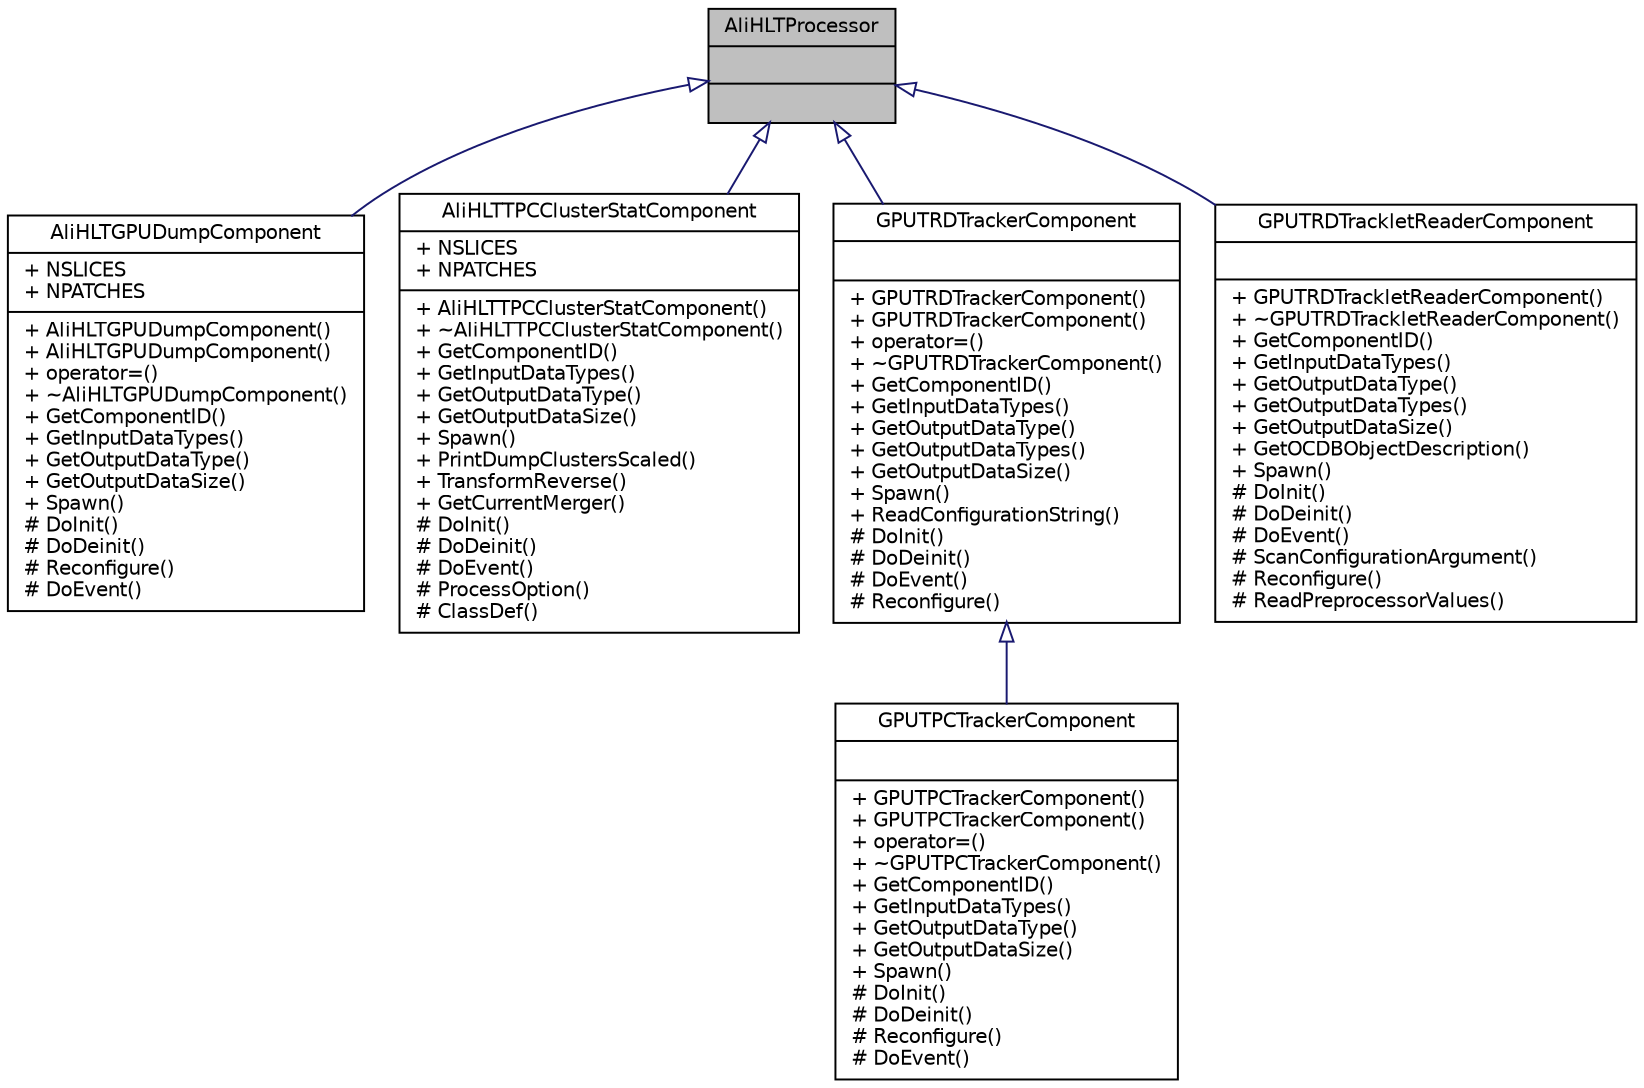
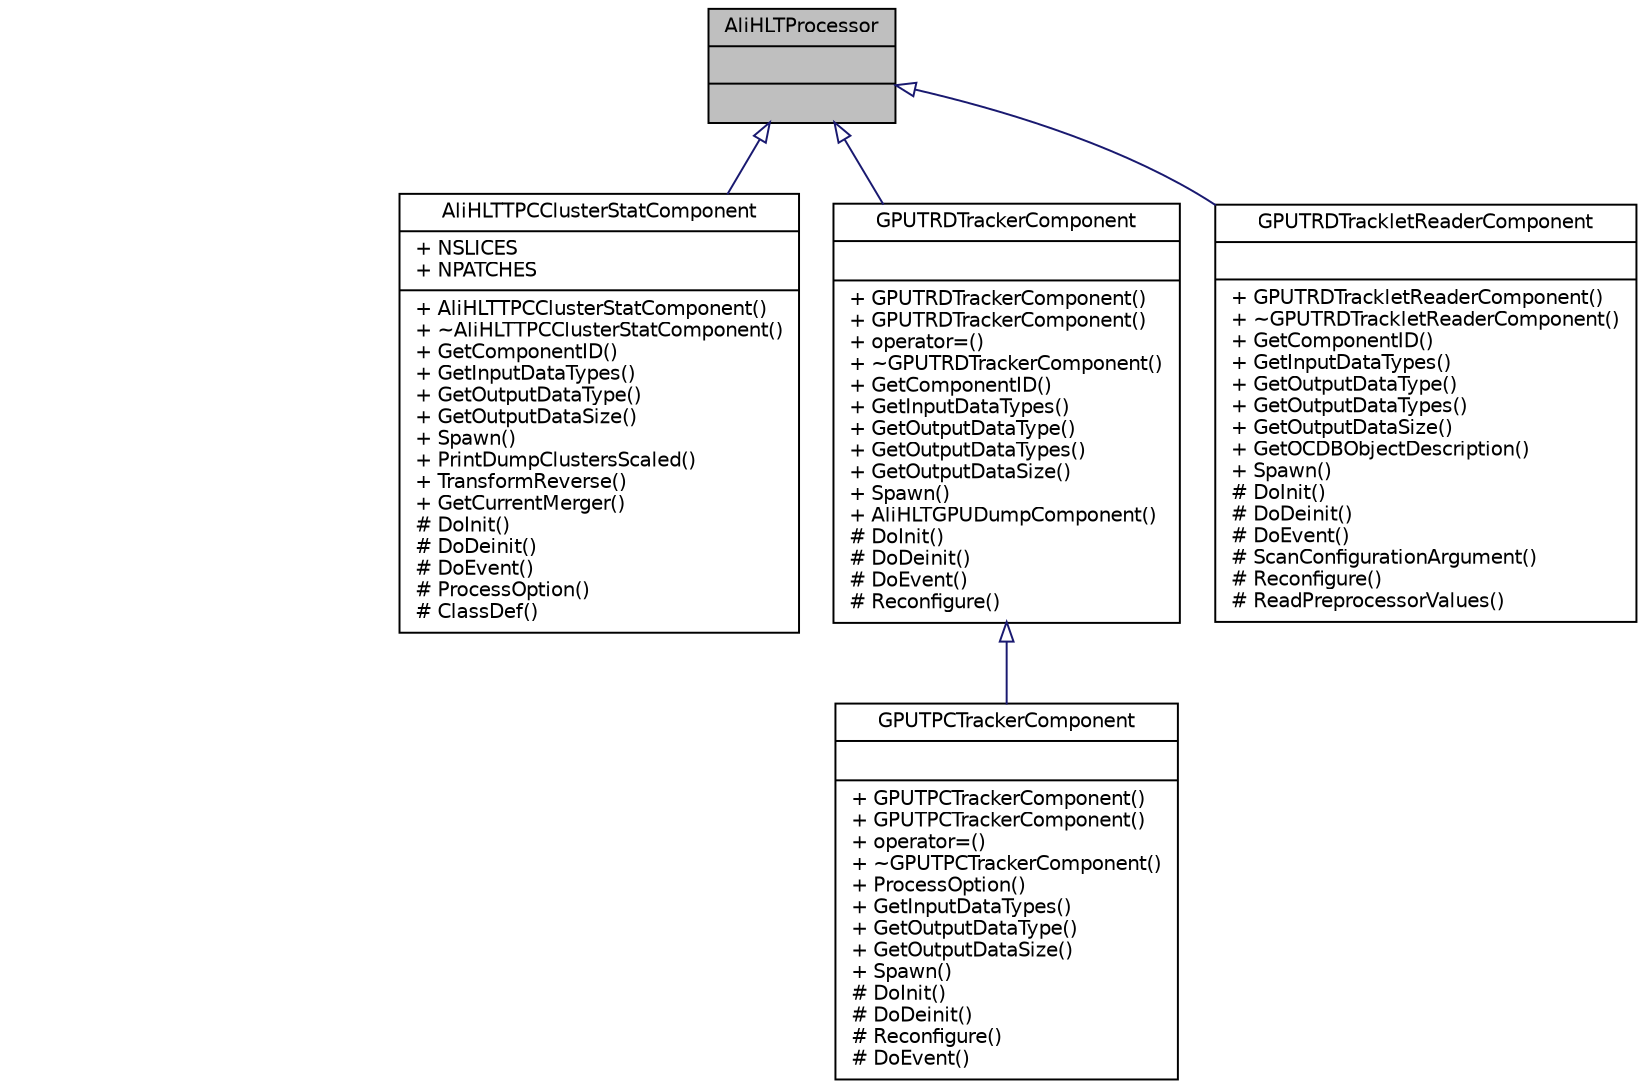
node "AliHLTGPUDumpComponent": removed
node "GPUTRDTrackerComponent": text "+ ReadConfigurationString()" -> "+ AliHLTGPUDumpComponent()"
node "GPUTPCTrackerComponent": text "+ GetComponentID()" -> "+ ProcessOption()"
